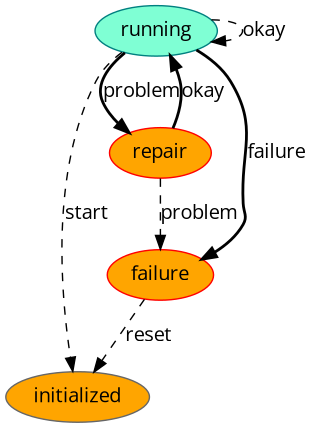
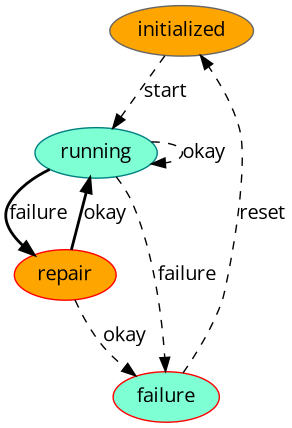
edge "running" -> "repair": label "problem" -> "failure"
edge "running" -> "failure": style bold -> dashed
edge "running" -> "initialized": reversed
edge "repair" -> "failure": label "problem" -> "okay"
node "failure": fillcolor orange -> aquamarine
